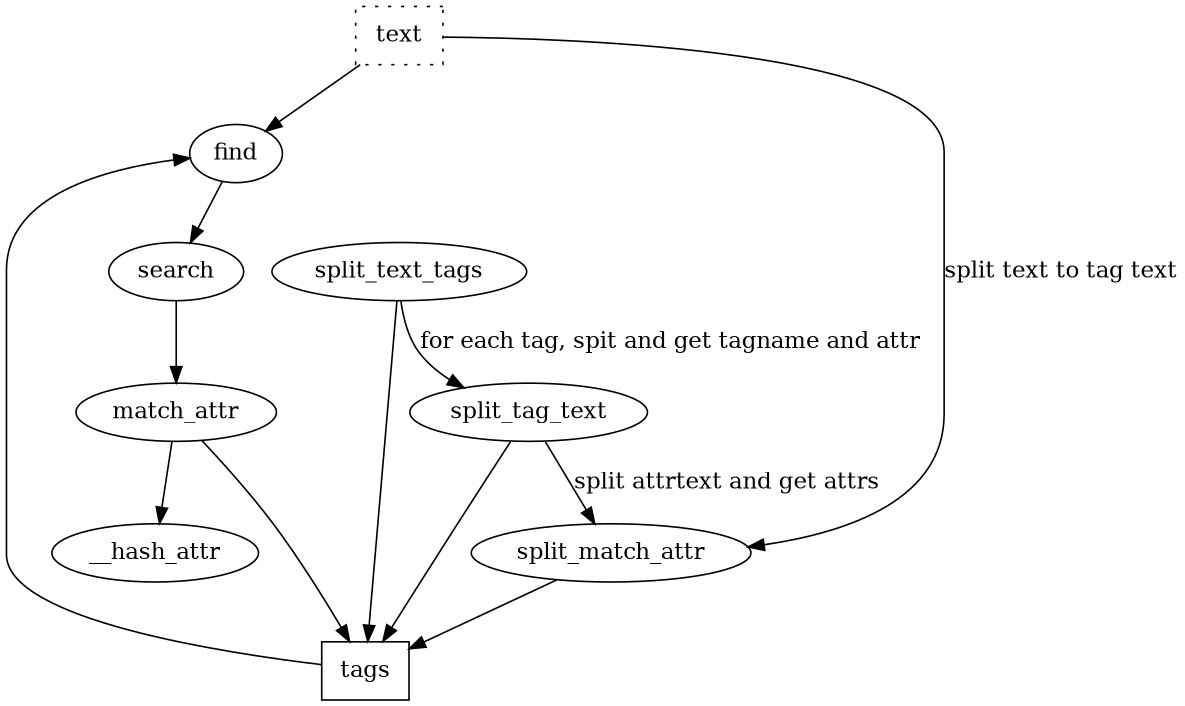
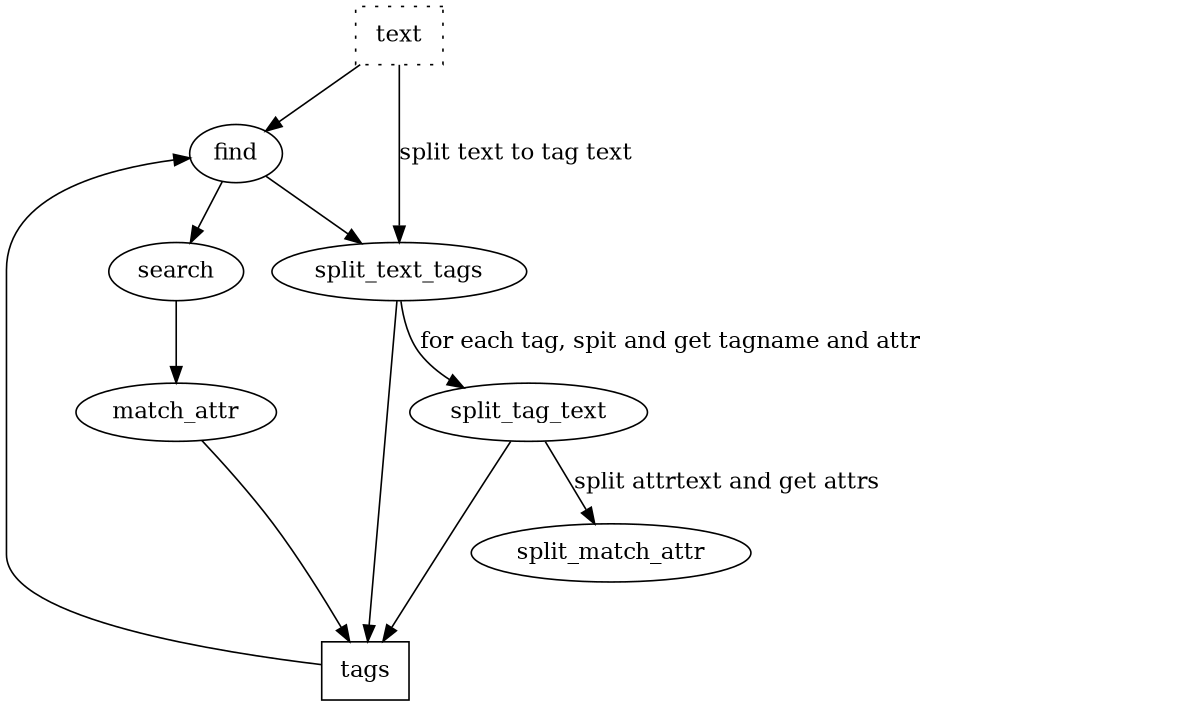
edge "text" -> "split_match_attr": now "text" -> "split_text_tags"
edge "find" -> "split_text_tags": added
node "__hash_attr": removed
edge "split_match_attr" -> "tags": removed
